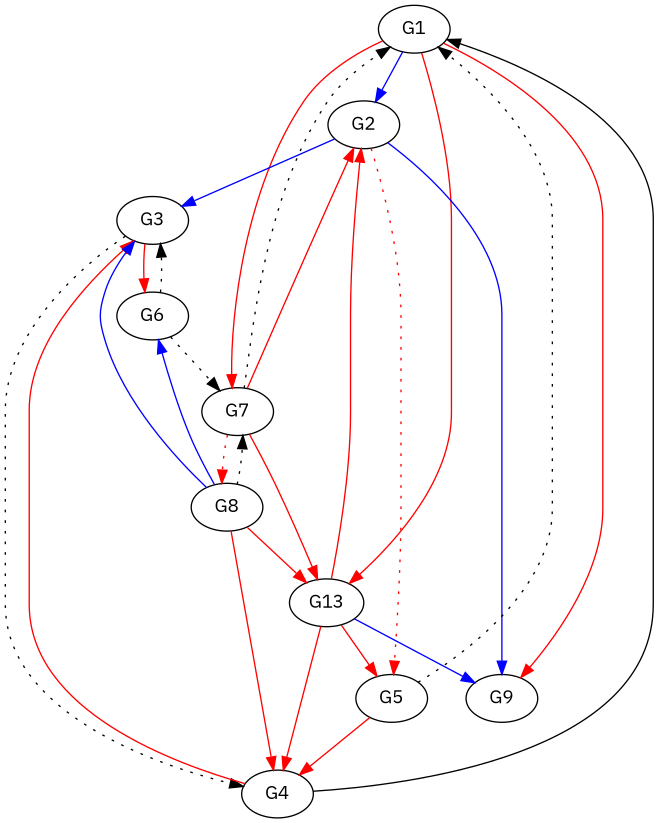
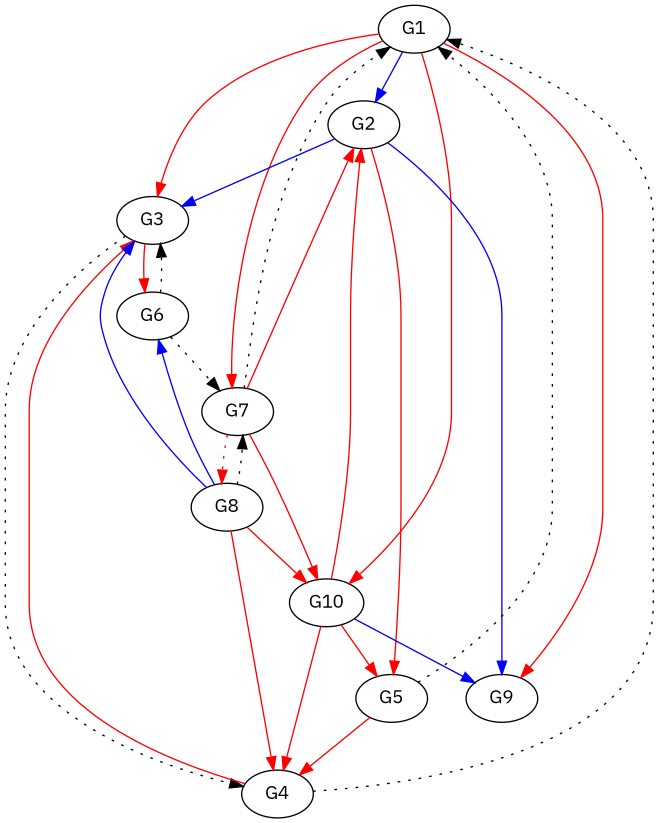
edge "G1" -> "G3": added
edge "G2" -> "G5": style dotted -> solid
edge "G4" -> "G1": style solid -> dotted
node "G13": label "G13" -> "G10"
